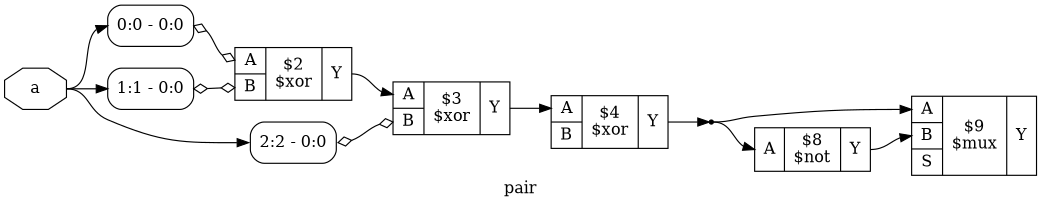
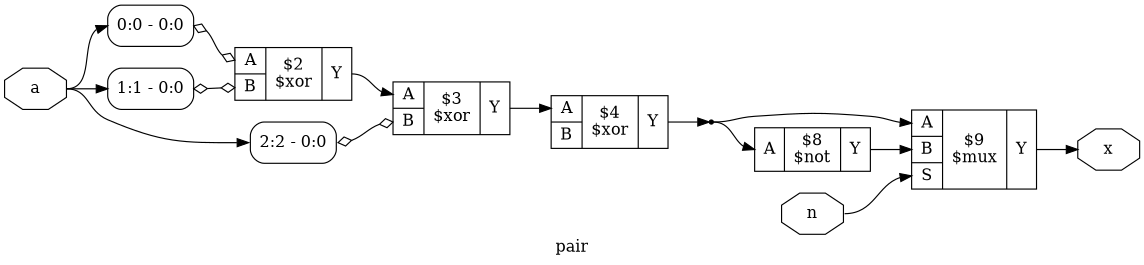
node "x": added
node "n": added
